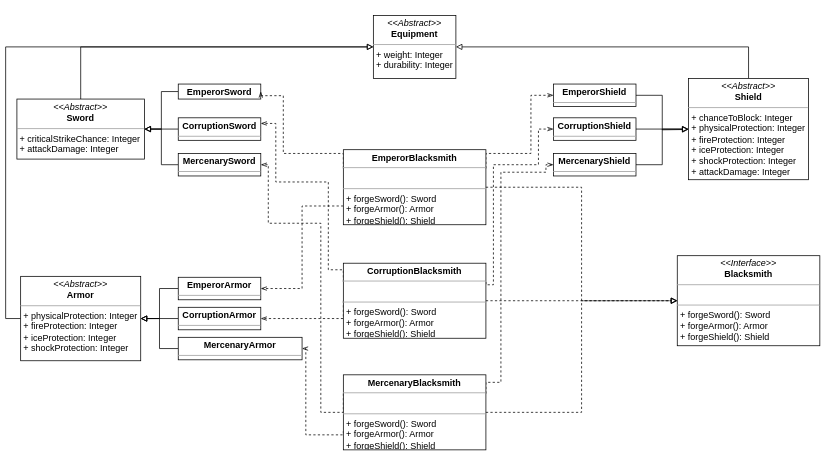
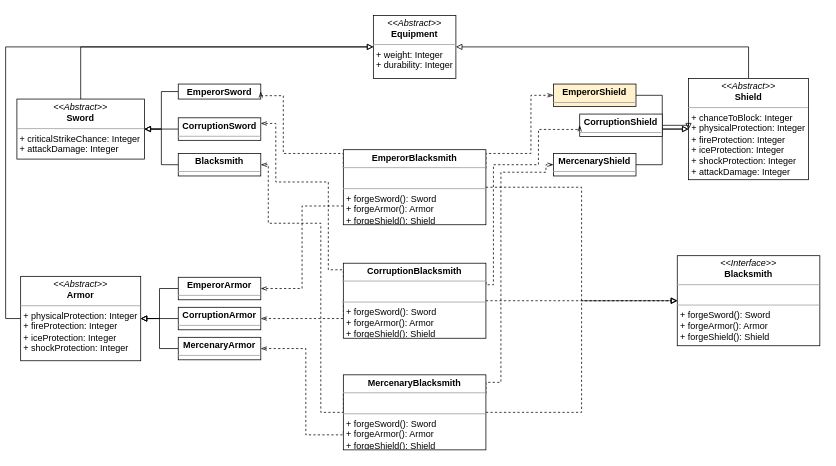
node "EmperorShield": fillcolor #ffffff -> #fff2cc
node "CorruptionShield": moved (594, 129) -> (621, 125)
node "MercenarySword": label "MercenarySword" -> "Blacksmith"
node "MercenaryArmor": size 124x23 -> 83x23
